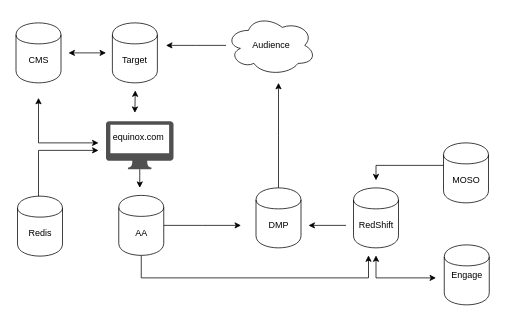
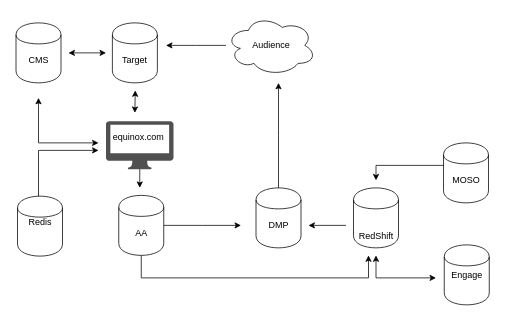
node "RedShift": moved (376, 225) -> (376, 237)
node "Redis": moved (40, 234) -> (40, 222)
